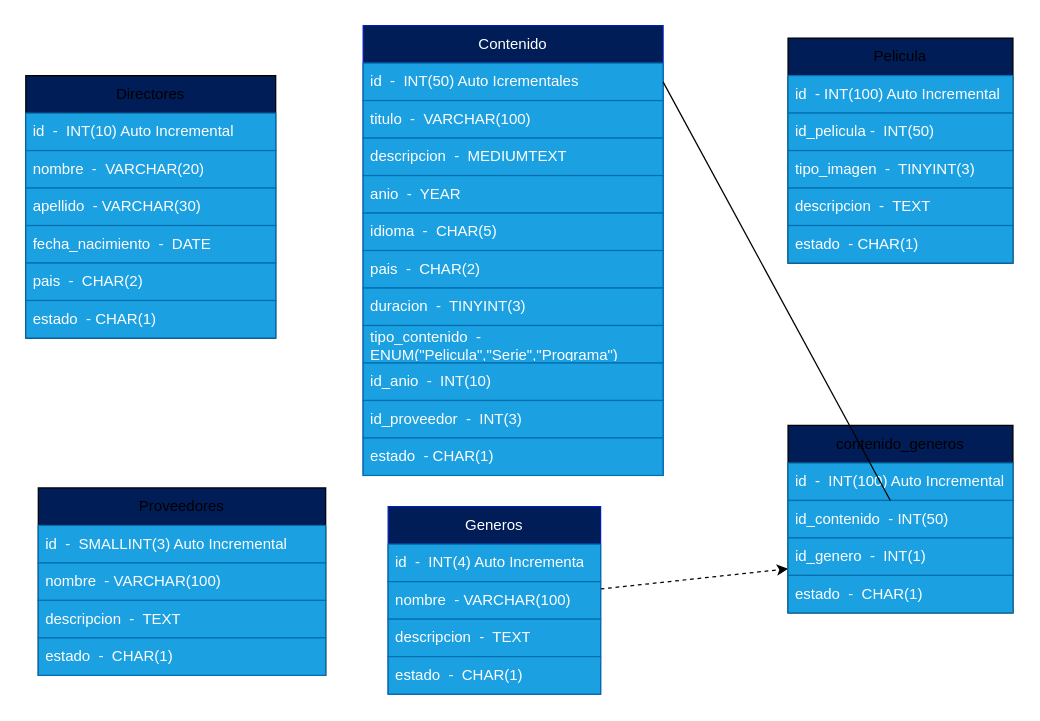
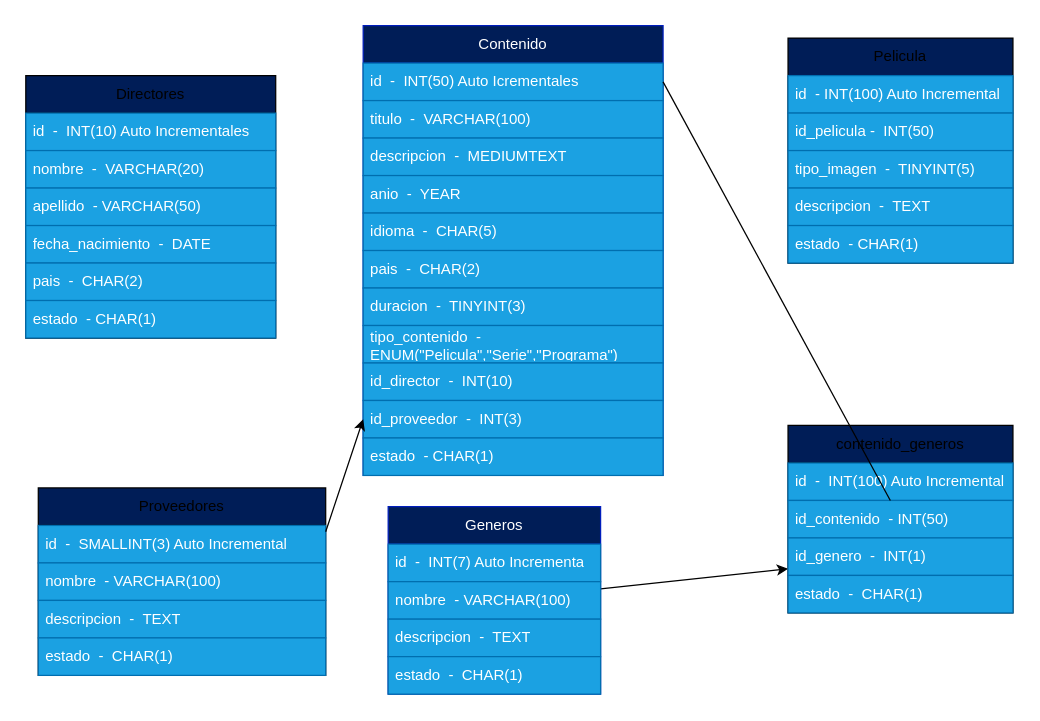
node "id - INT(10) Auto Incremental": label "id - INT(10) Auto Incremental" -> "id - INT(10) Auto Incrementales"
node "tipo_imagen - TINYINT(3)": label "tipo_imagen - TINYINT(3)" -> "tipo_imagen - TINYINT(5)"
node "apellido - VARCHAR(30)": label "apellido - VARCHAR(30)" -> "apellido - VARCHAR(50)"
node "id_anio - INT(10)": label "id_anio - INT(10)" -> "id_director - INT(10)"
edge "id - SMALLINT(3) Auto Incremental" -> "id_proveedor - INT(3)": added
node "id - INT(4) Auto Incrementa": label "id - INT(4) Auto Incrementa" -> "id - INT(7) Auto Incrementa"
edge "Generos" -> "id_genero - INT(1)": style dashed -> solid
